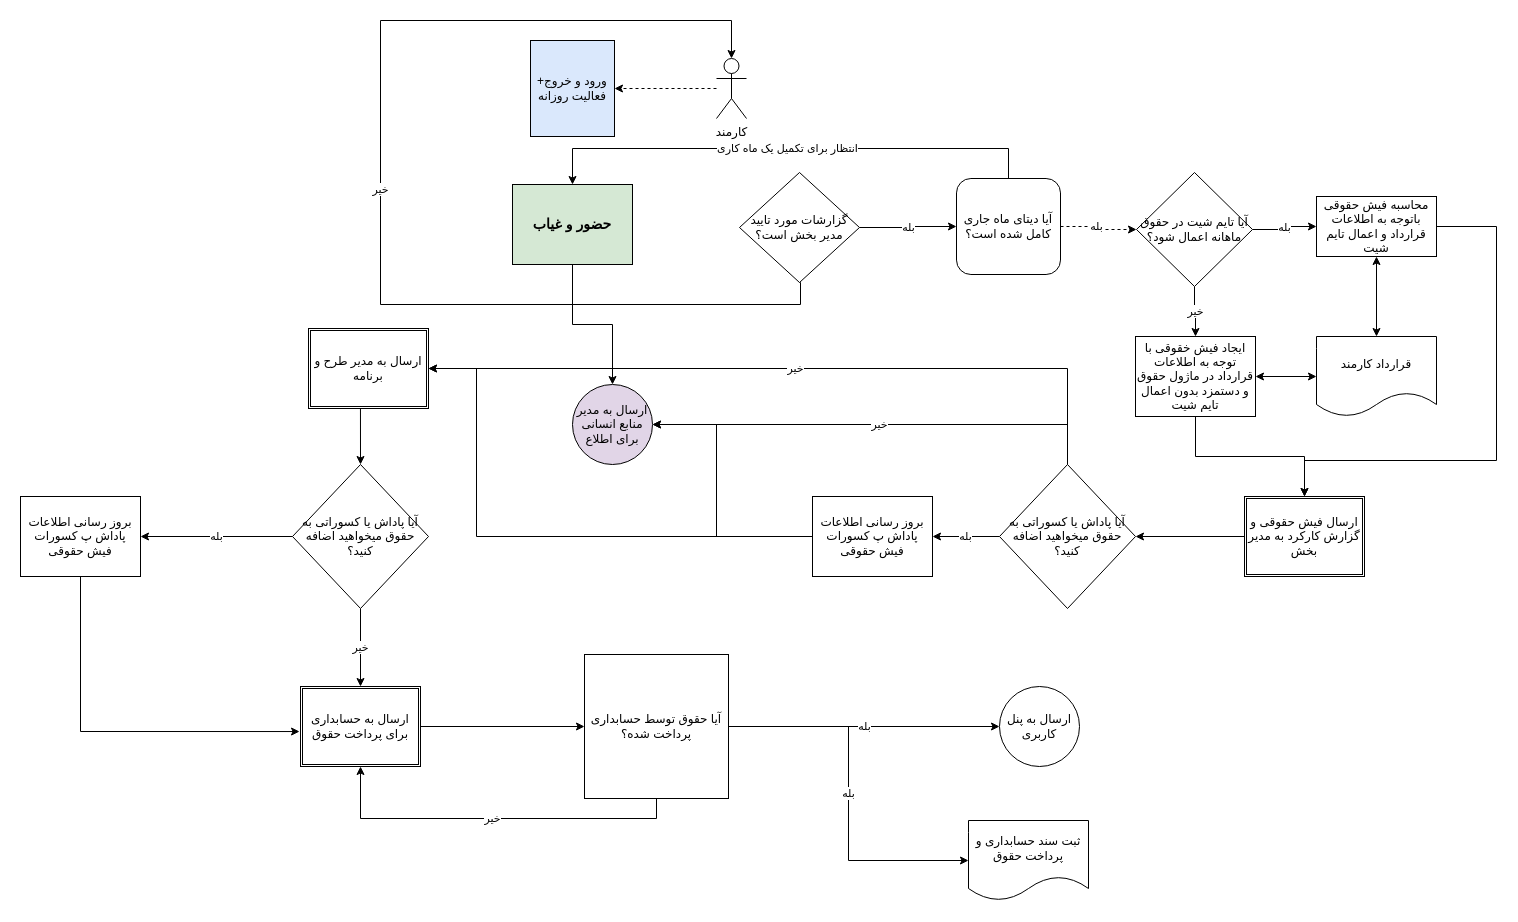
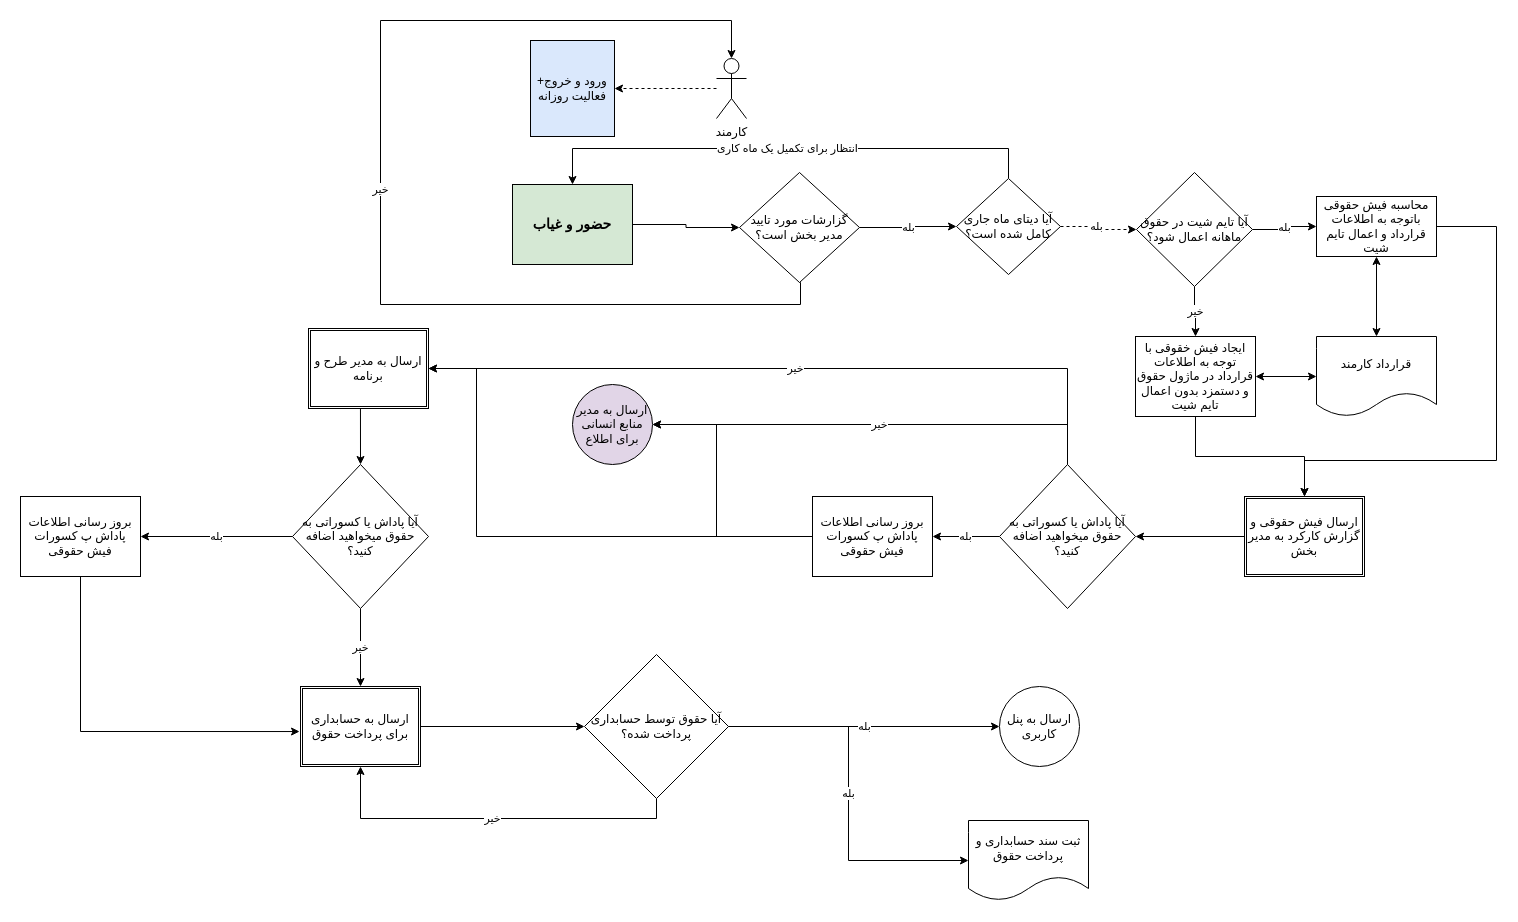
node "آیا دیتای ماه جاری کامل شده است؟": shape rounded rectangle -> diamond
edge "حضور و غیاب" -> "ارسال به مدیر منابع انسانی برای اطلاع": now "حضور و غیاب" -> "گزارشات مورد تایید مدیر بخش است؟"
node "آیا حقوق توسط حسابداری پرداخت شده؟": shape rectangle -> diamond
